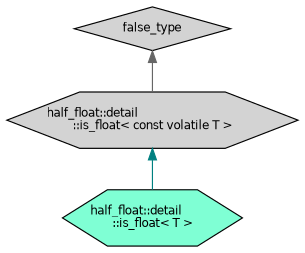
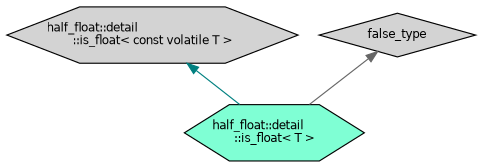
edge "half_float::detail ::is_float< const volatile T >" -> "false_type": now "half_float::detail ::is_float< T >" -> "false_type"
